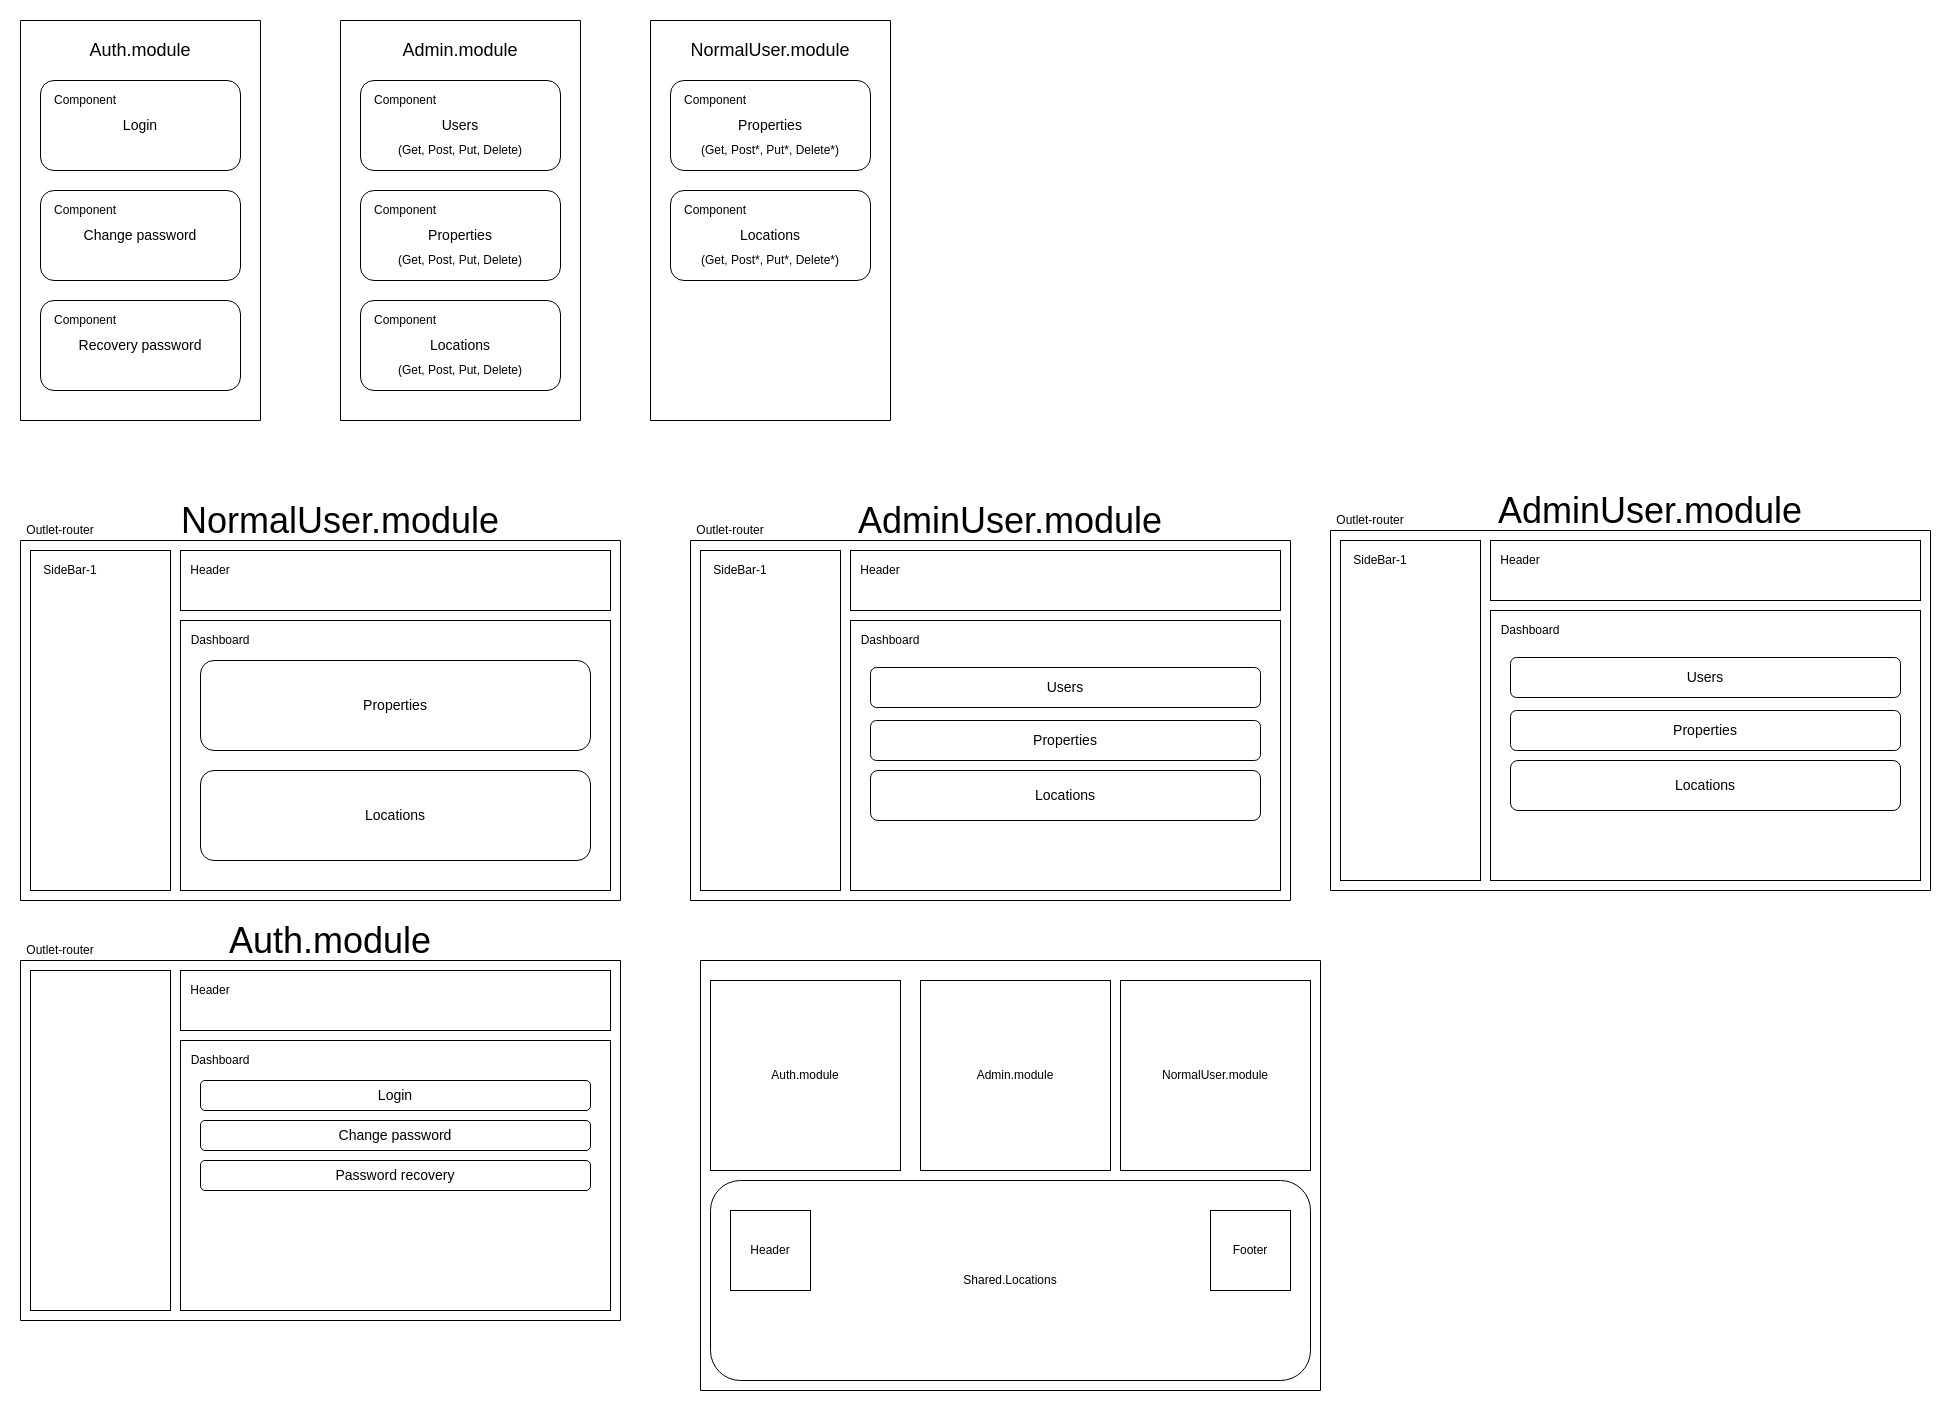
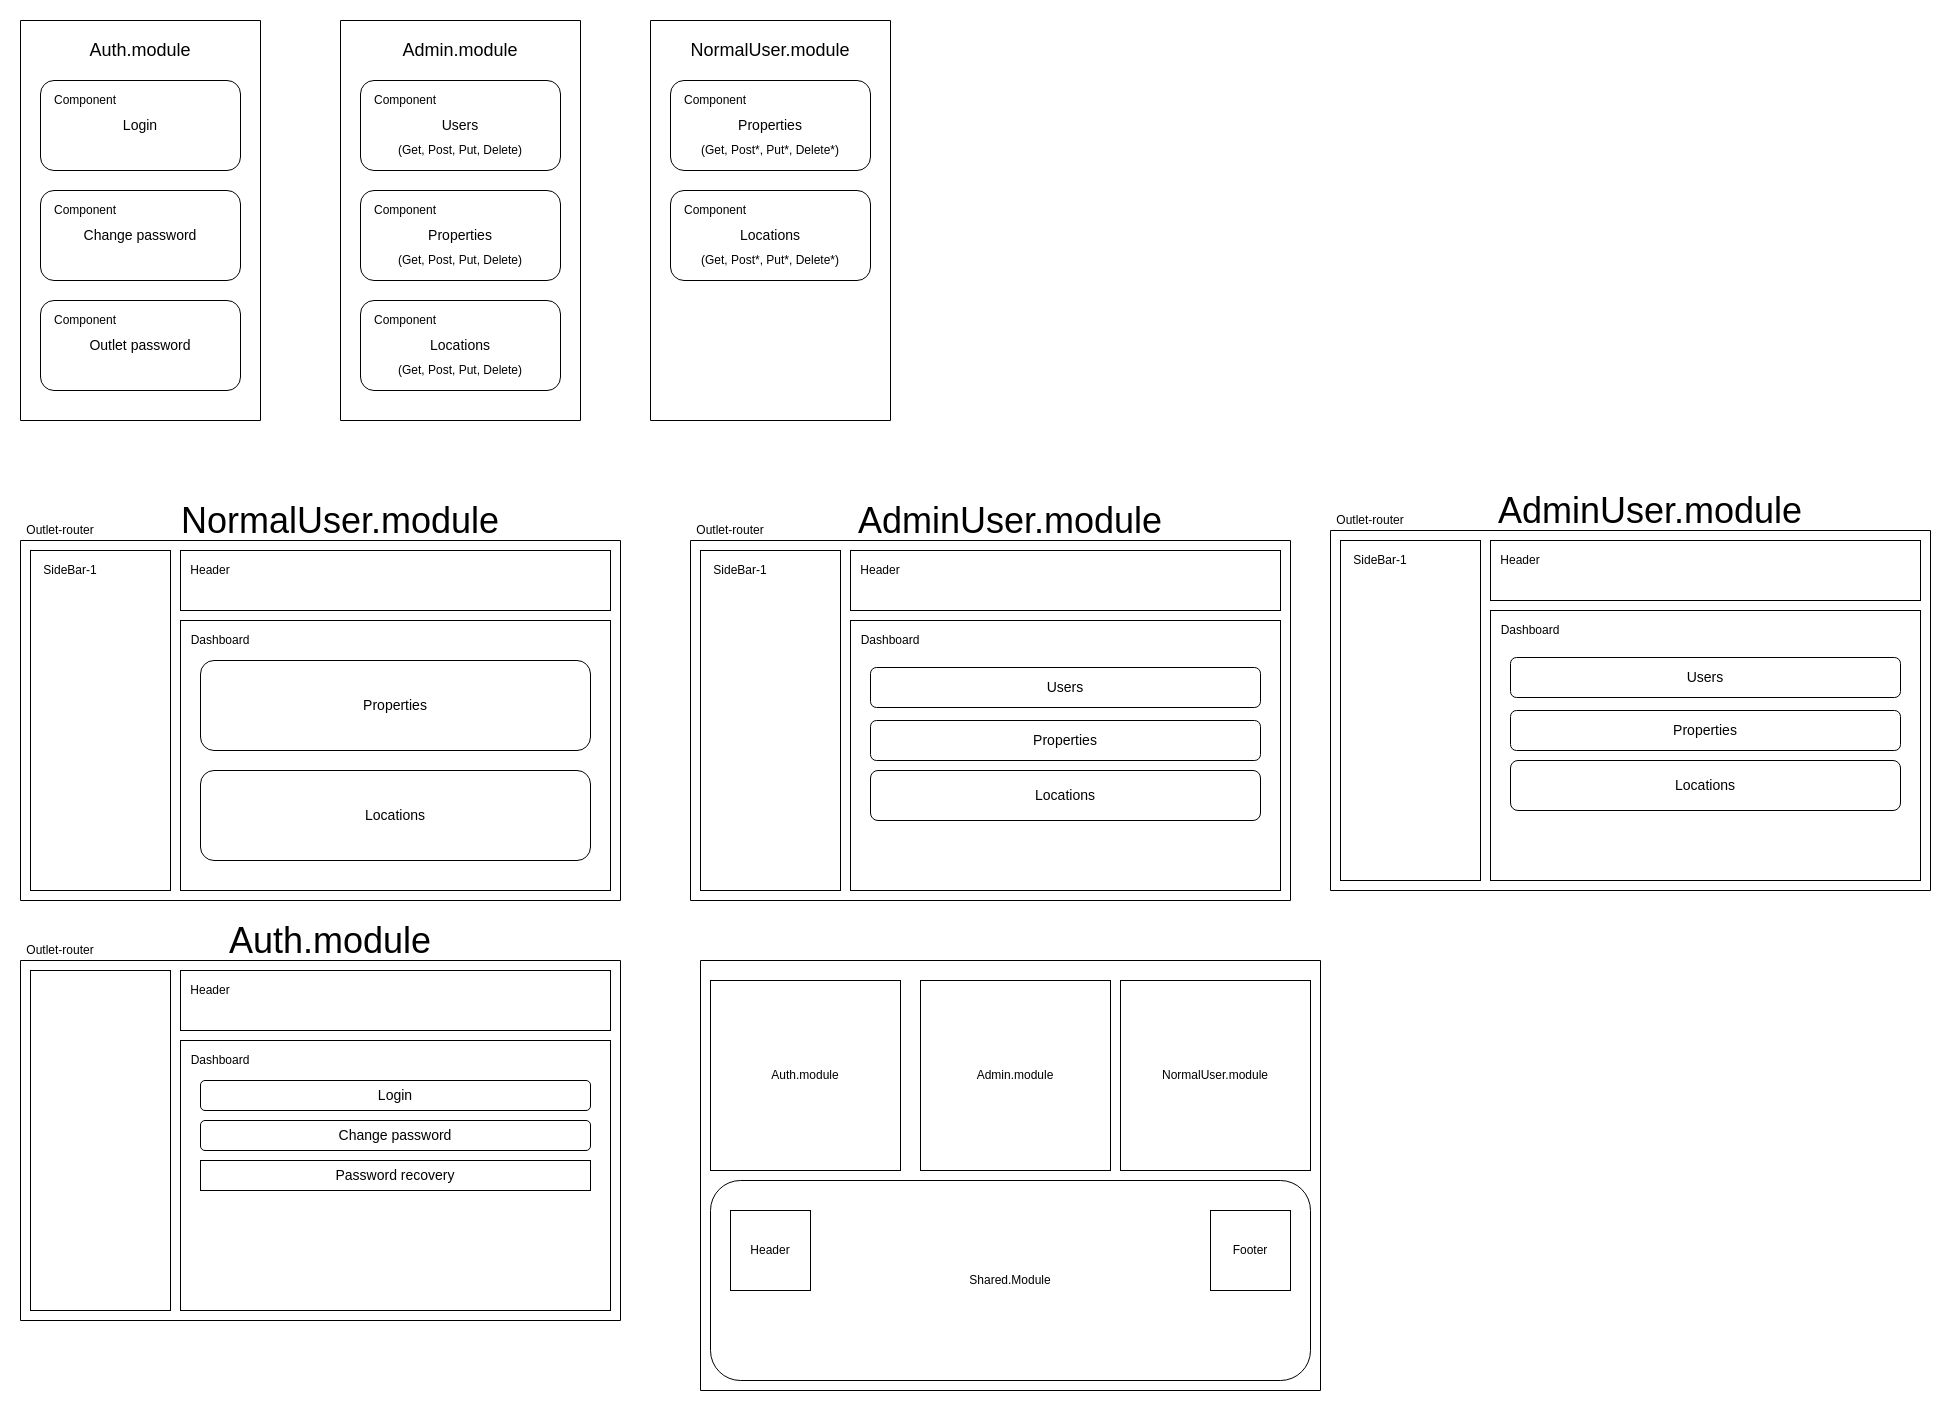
node "Recovery password": label "Recovery password" -> "Outlet password"
node "Password recovery": shape rounded rectangle -> rectangle
node "Shared.Locations": label "Shared.Locations" -> "Shared.Module"
